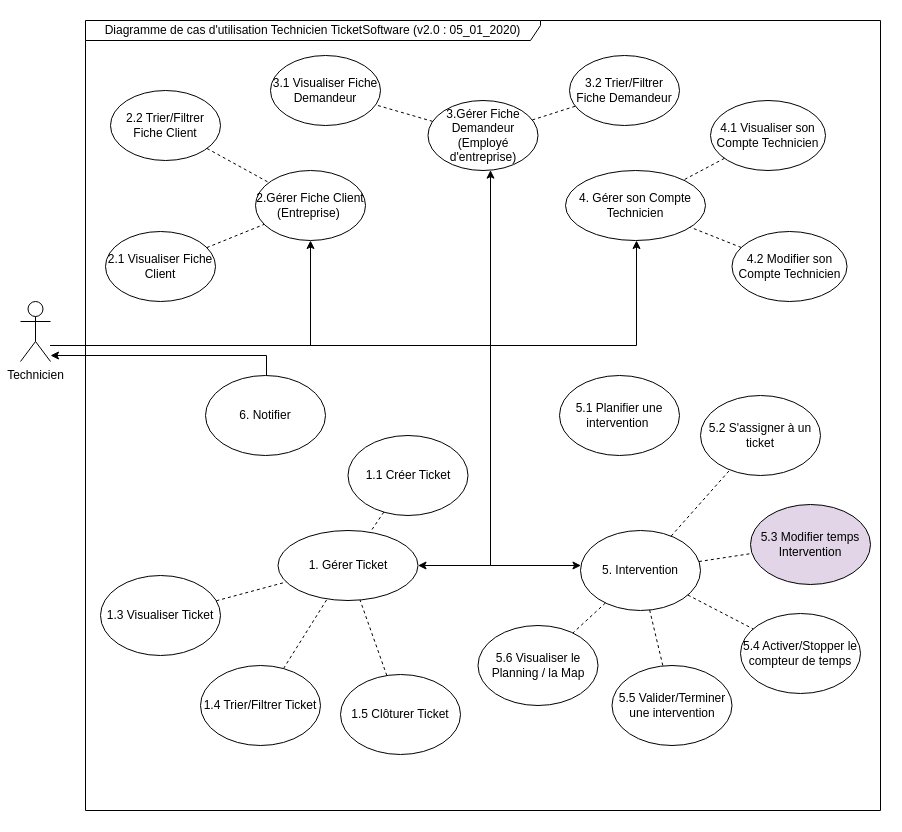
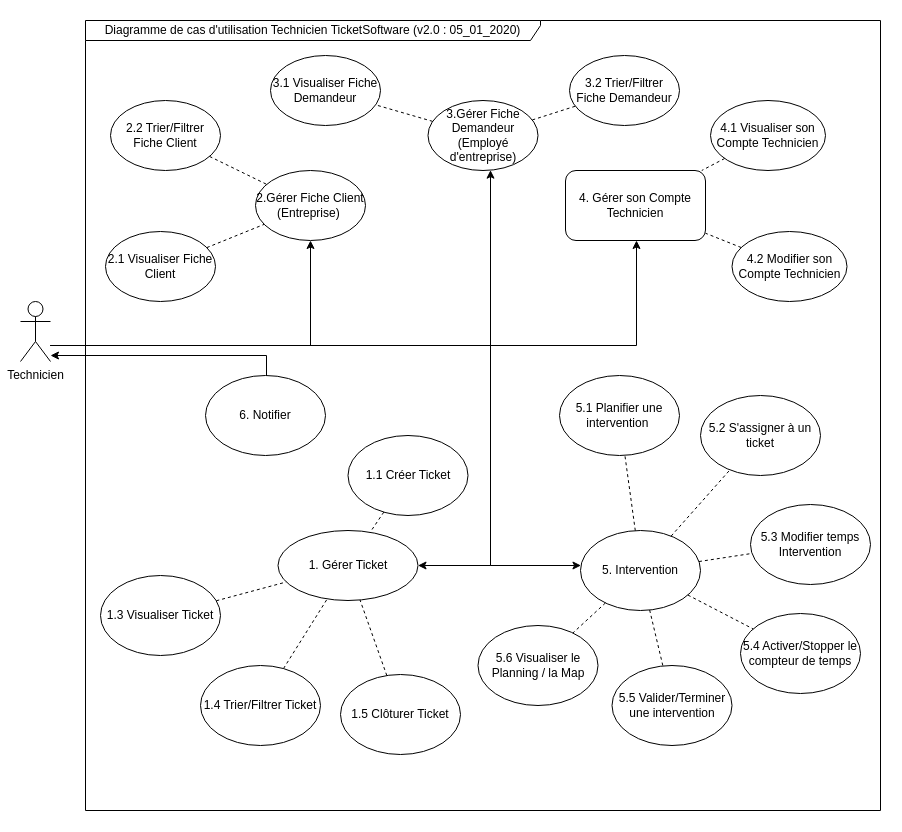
node "2.2 Trier/Filtrer Fiche Client": moved (166, 126) -> (166, 136)
node "4. Gérer son Compte Technicien": shape ellipse -> rounded rectangle
edge "5.1 Planifier une intervention" -- "5. Intervention": added
node "5.3 Modifier temps Intervention": fillcolor #e1d5e7 -> #ffffff
